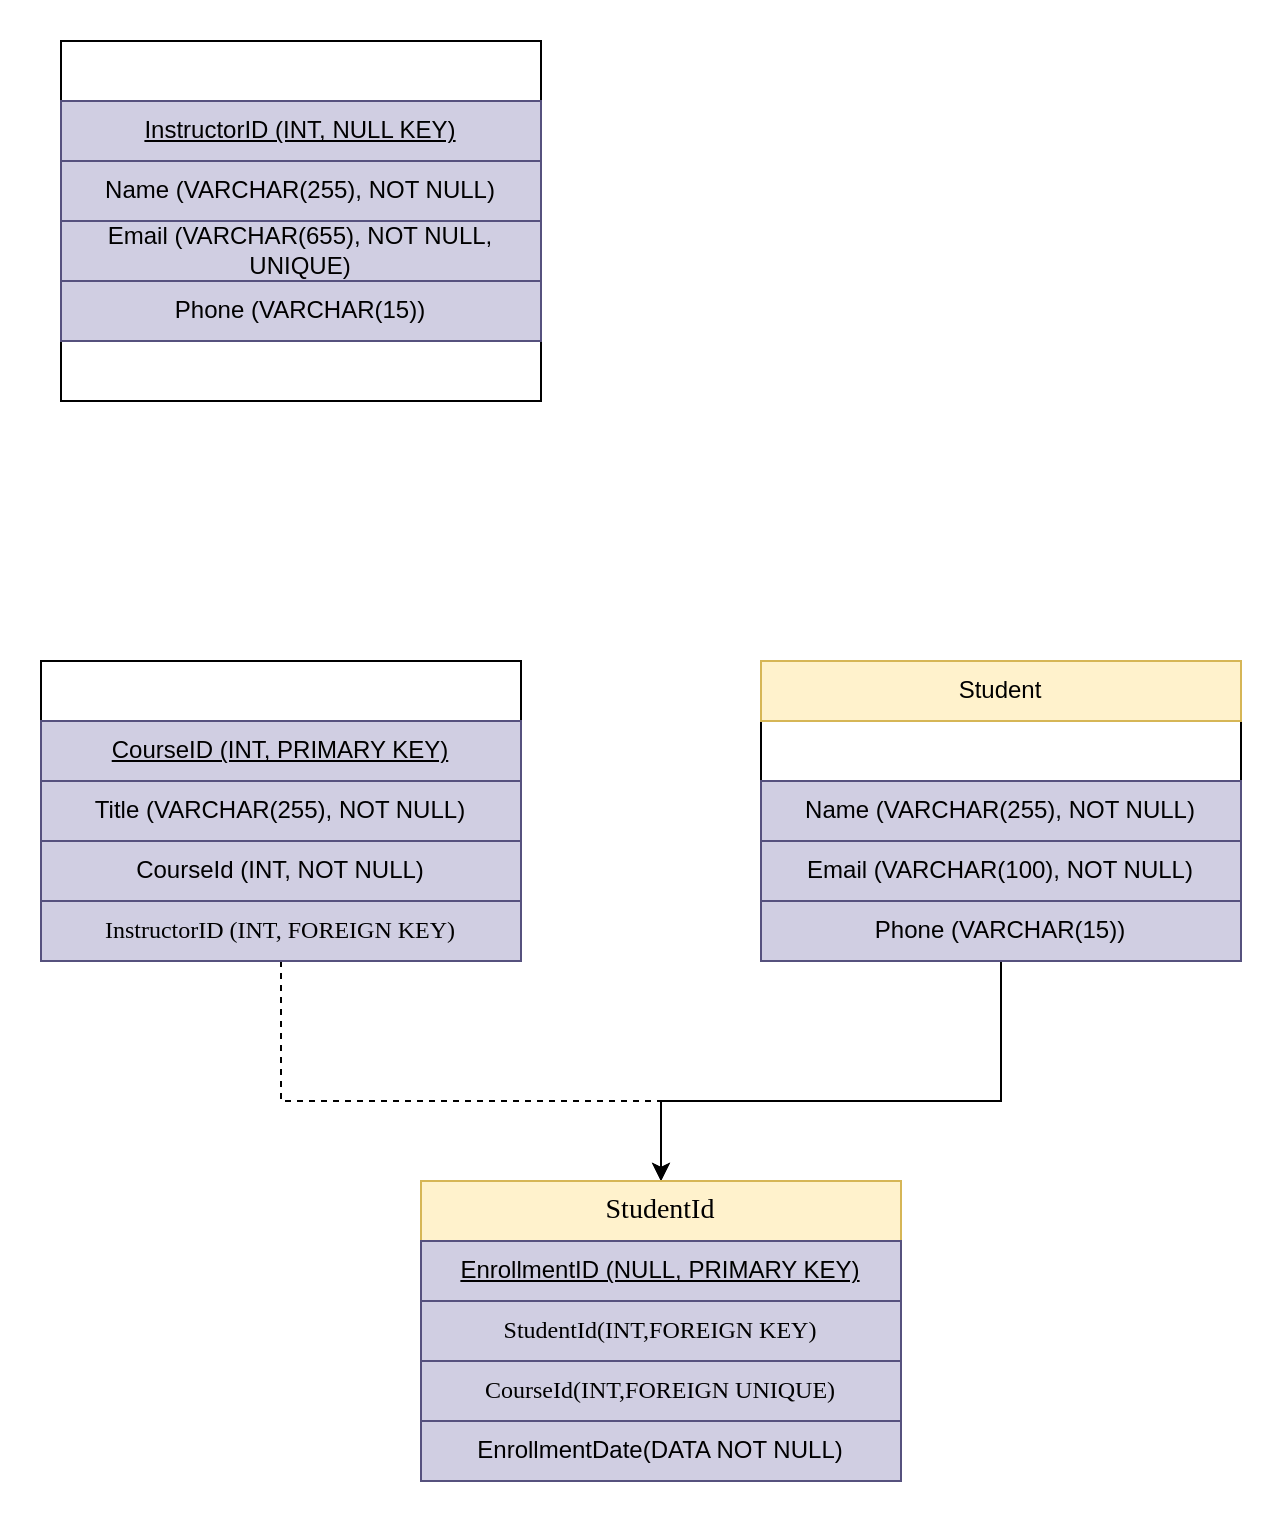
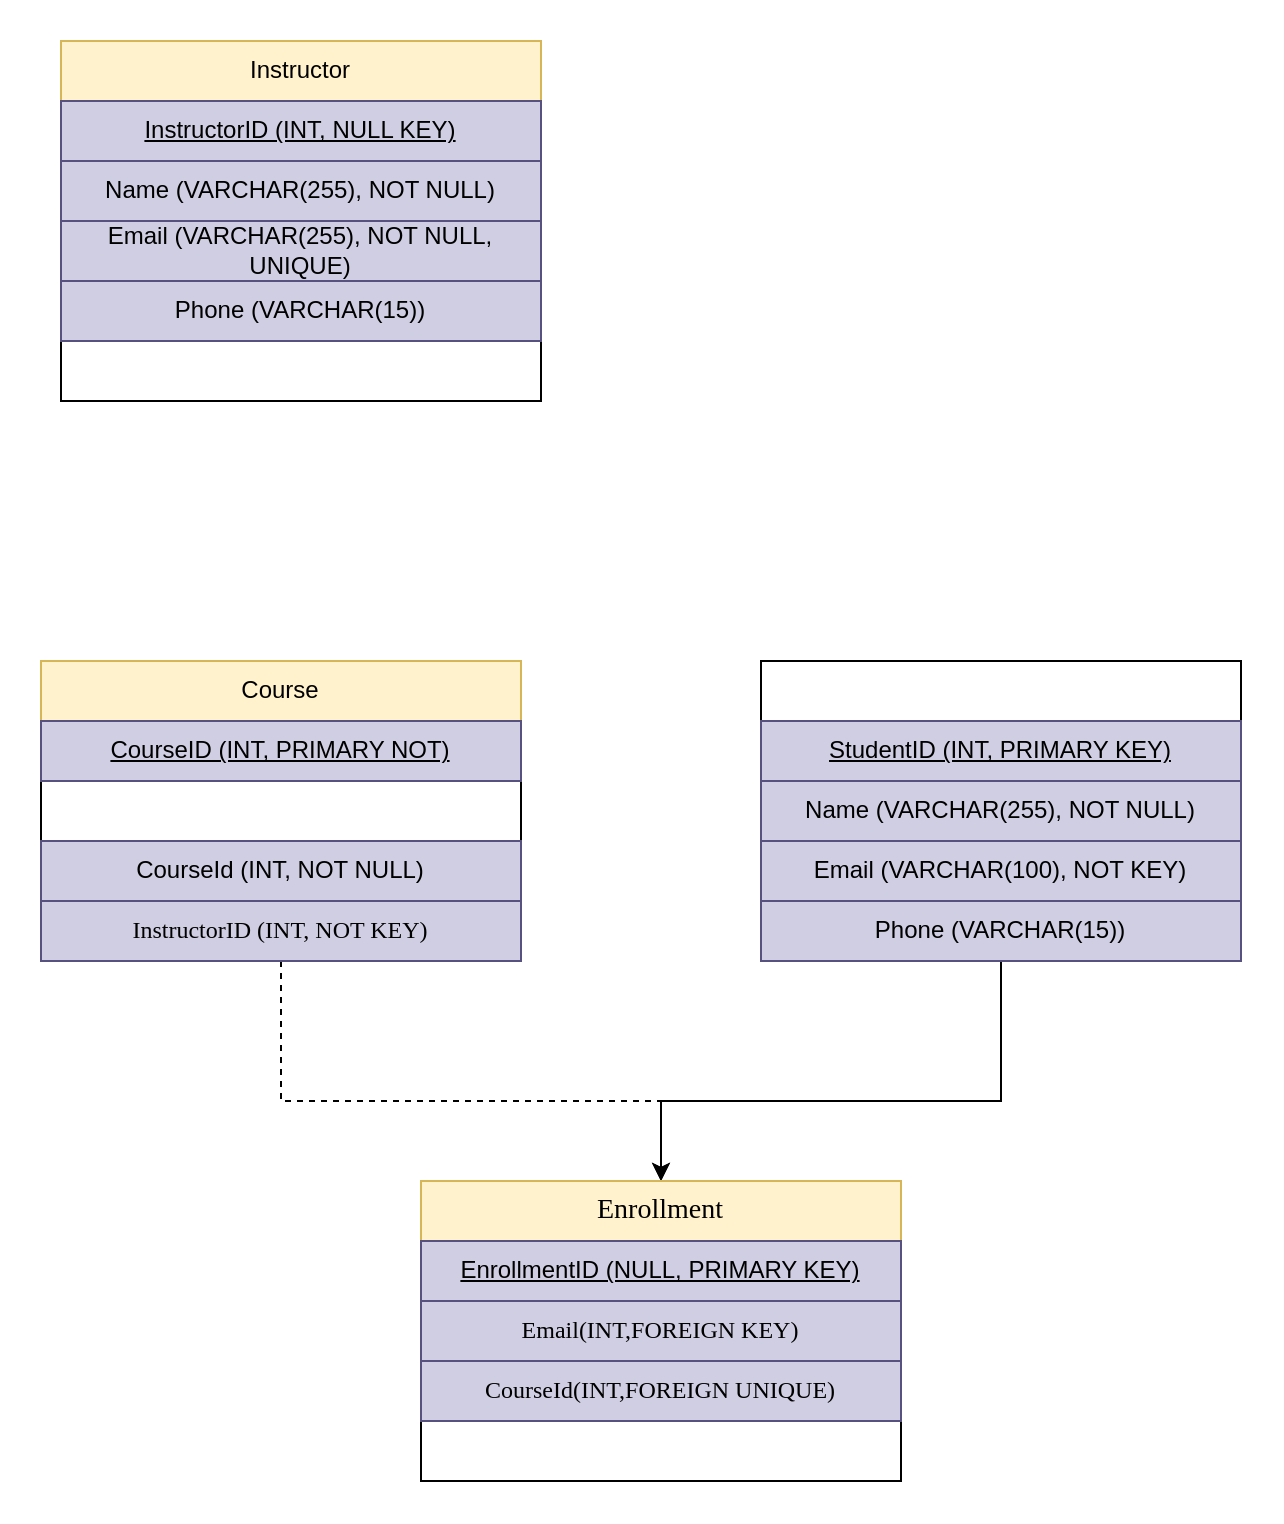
node "Instructor": added
node "Email (VARCHAR(655), NOT NULL, UNIQUE)": label "Email (VARCHAR(655), NOT NULL, UNIQUE)" -> "Email (VARCHAR(255), NOT NULL, UNIQUE)"
node "Course": added
node "Student": removed
node "CourseID (INT, PRIMARY KEY)": label "CourseID (INT, PRIMARY KEY)" -> "CourseID (INT, PRIMARY NOT)"
node "StudentID (INT, PRIMARY KEY)": added
node "Title (VARCHAR(255), NOT NULL)": removed
node "Email (VARCHAR(100), NOT NULL)": label "Email (VARCHAR(100), NOT NULL)" -> "Email (VARCHAR(100), NOT KEY)"
node "InstructorID (INT, FOREIGN KEY)": label "InstructorID (INT, FOREIGN KEY)" -> "InstructorID (INT, NOT KEY)"
node "StudentId": label "StudentId" -> "Enrollment"
node "StudentId(INT,FOREIGN KEY)": label "StudentId(INT,FOREIGN KEY)" -> "Email(INT,FOREIGN KEY)"
node "EnrollmentDate(DATA NOT NULL)": removed
